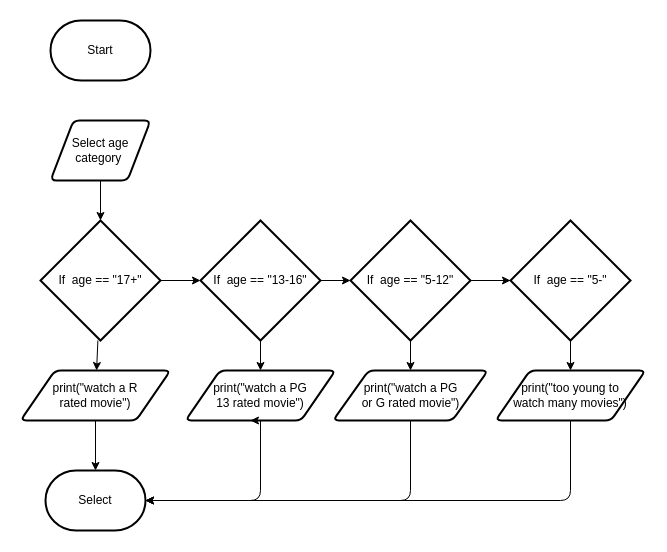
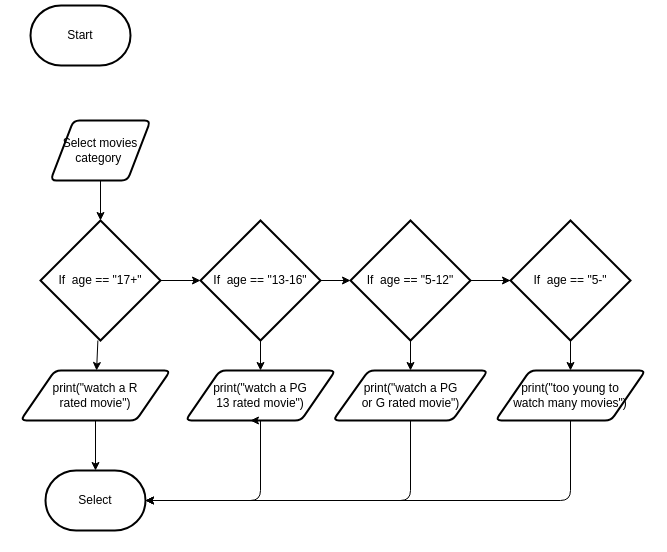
node "Start": moved (101, 51) -> (81, 36)
node "Select age category": label "Select age category" -> "Select movies category"
